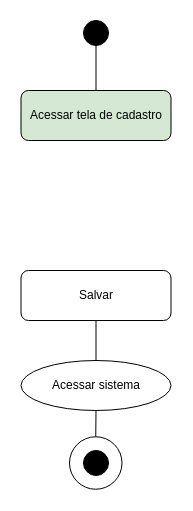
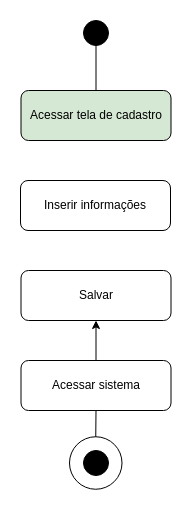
node "Inserir informações": added
edge "Salvar" -- "Acessar sistema": arrowhead none -> classic
node "Acessar sistema": shape ellipse -> rounded rectangle
